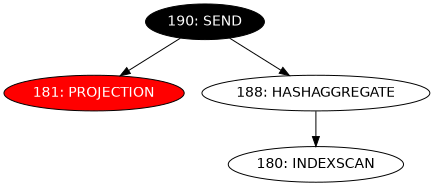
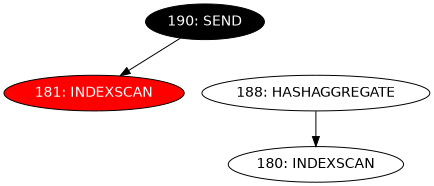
edge "190: SEND" -> "188: HASHAGGREGATE": removed
node "181: PROJECTION": label "181: PROJECTION" -> "181: INDEXSCAN"
